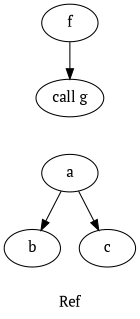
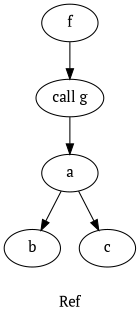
edge "call g" -> "a": added
